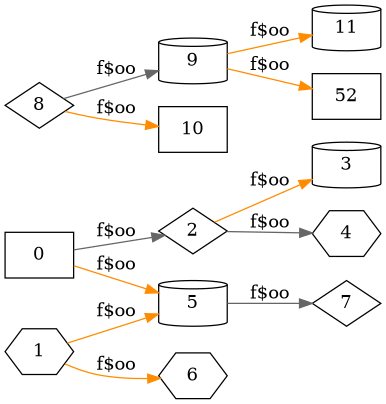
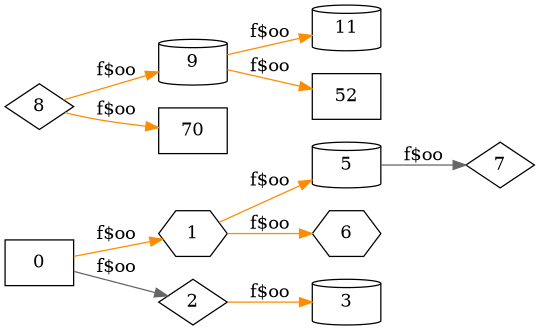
edge "8" -> "9": color gray40 -> darkorange
node "10": label "10" -> "70"
node "4": removed
edge "0" -> "5": now "0" -> "1"
